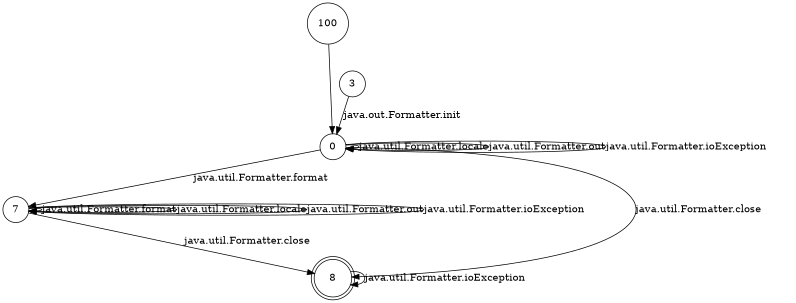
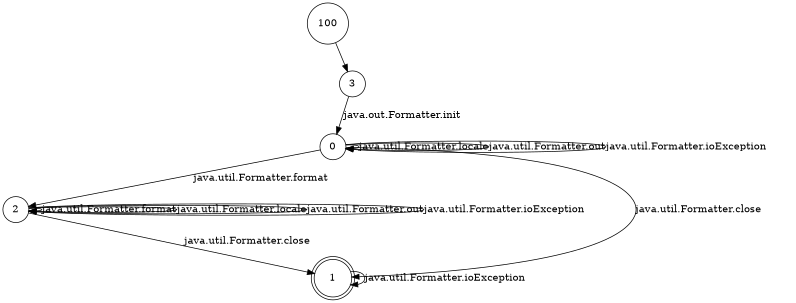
edge "100" -> "0": now "100" -> "3"
node "7": label "7" -> "2"
node "8": label "8" -> "1"
